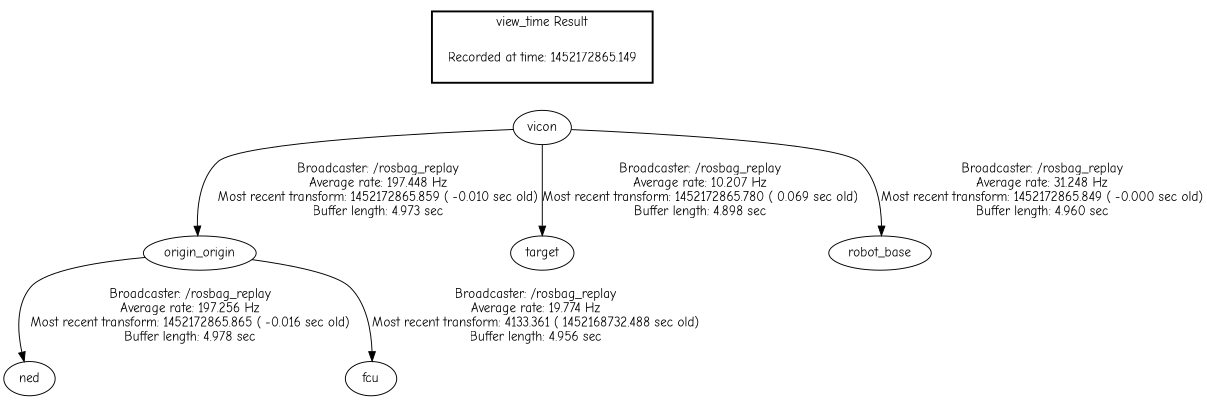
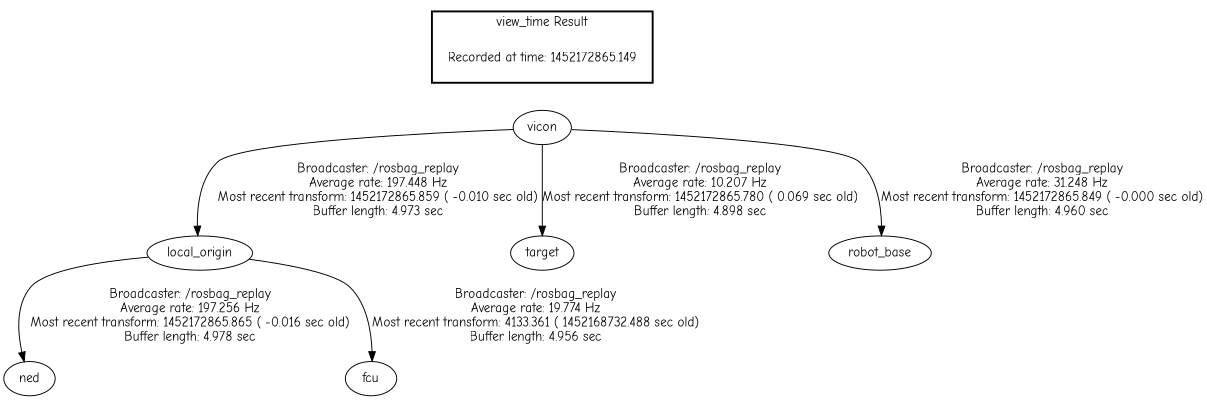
node "origin_origin": label "origin_origin" -> "local_origin"
